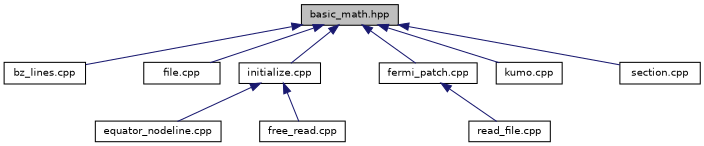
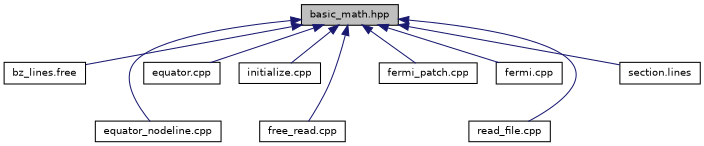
node "bz_lines.cpp": label "bz_lines.cpp" -> "bz_lines.free"
node "file.cpp": label "file.cpp" -> "equator.cpp"
node "kumo.cpp": label "kumo.cpp" -> "fermi.cpp"
node "section.cpp": label "section.cpp" -> "section.lines"
edge "equator_nodeline.cpp" -> "initialize.cpp": now "equator_nodeline.cpp" -> "basic_math.hpp"
edge "read_file.cpp" -> "fermi_patch.cpp": now "read_file.cpp" -> "basic_math.hpp"
edge "free_read.cpp" -> "initialize.cpp": now "free_read.cpp" -> "basic_math.hpp"
